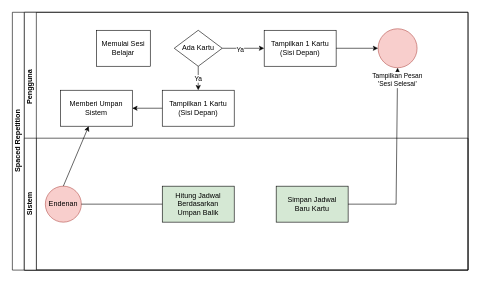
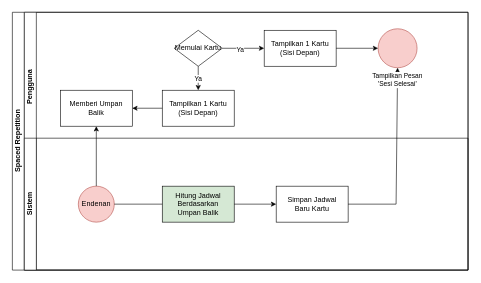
node "Memulai Sesi Belajar": removed
node "Ada Kartu": label "Ada Kartu" -> "Memulai Kartu"
node "Memberi Umpan Sistem": label "Memberi Umpan Sistem" -> "Memberi Umpan Balik"
node "Endenan": moved (63, 204) -> (96, 204)
edge "Hitung Jadwal Berdasarkan Umpan Balik" -> "Simpan Jadwal Baru Kartu": added
node "Simpan Jadwal Baru Kartu": fillcolor #d5e8d4 -> #ffffff
